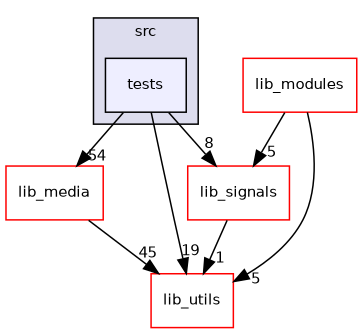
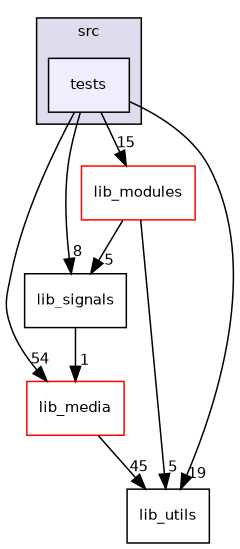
edge "tests" -> "lib_modules": added
node "lib_signals": color red -> black
edge "lib_signals" -> "lib_utils": now "lib_signals" -> "lib_media"
node "lib_utils": color red -> black
